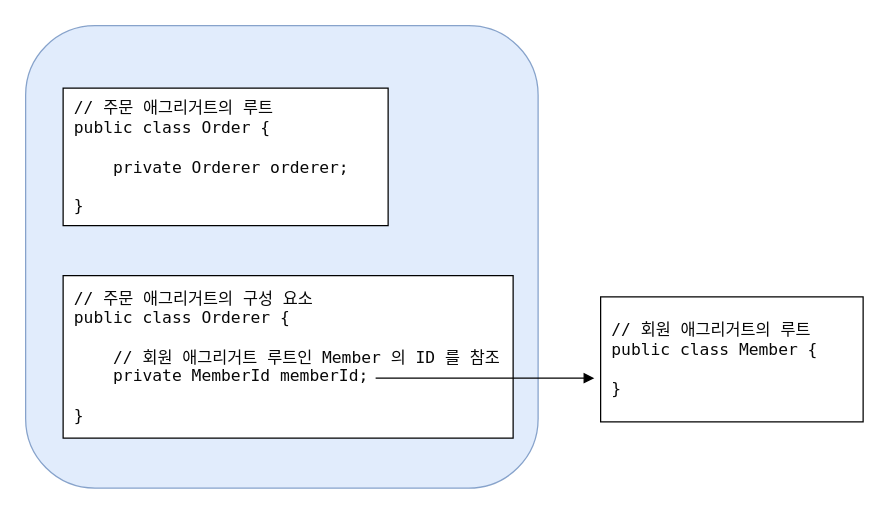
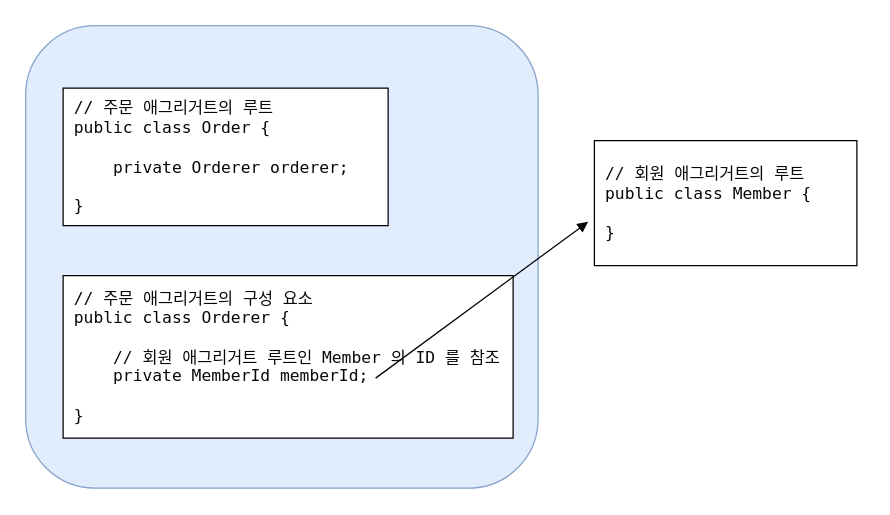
node "// 회원 애그리거트의 루트 public class Member { }": moved (732, 359) -> (726, 203)
